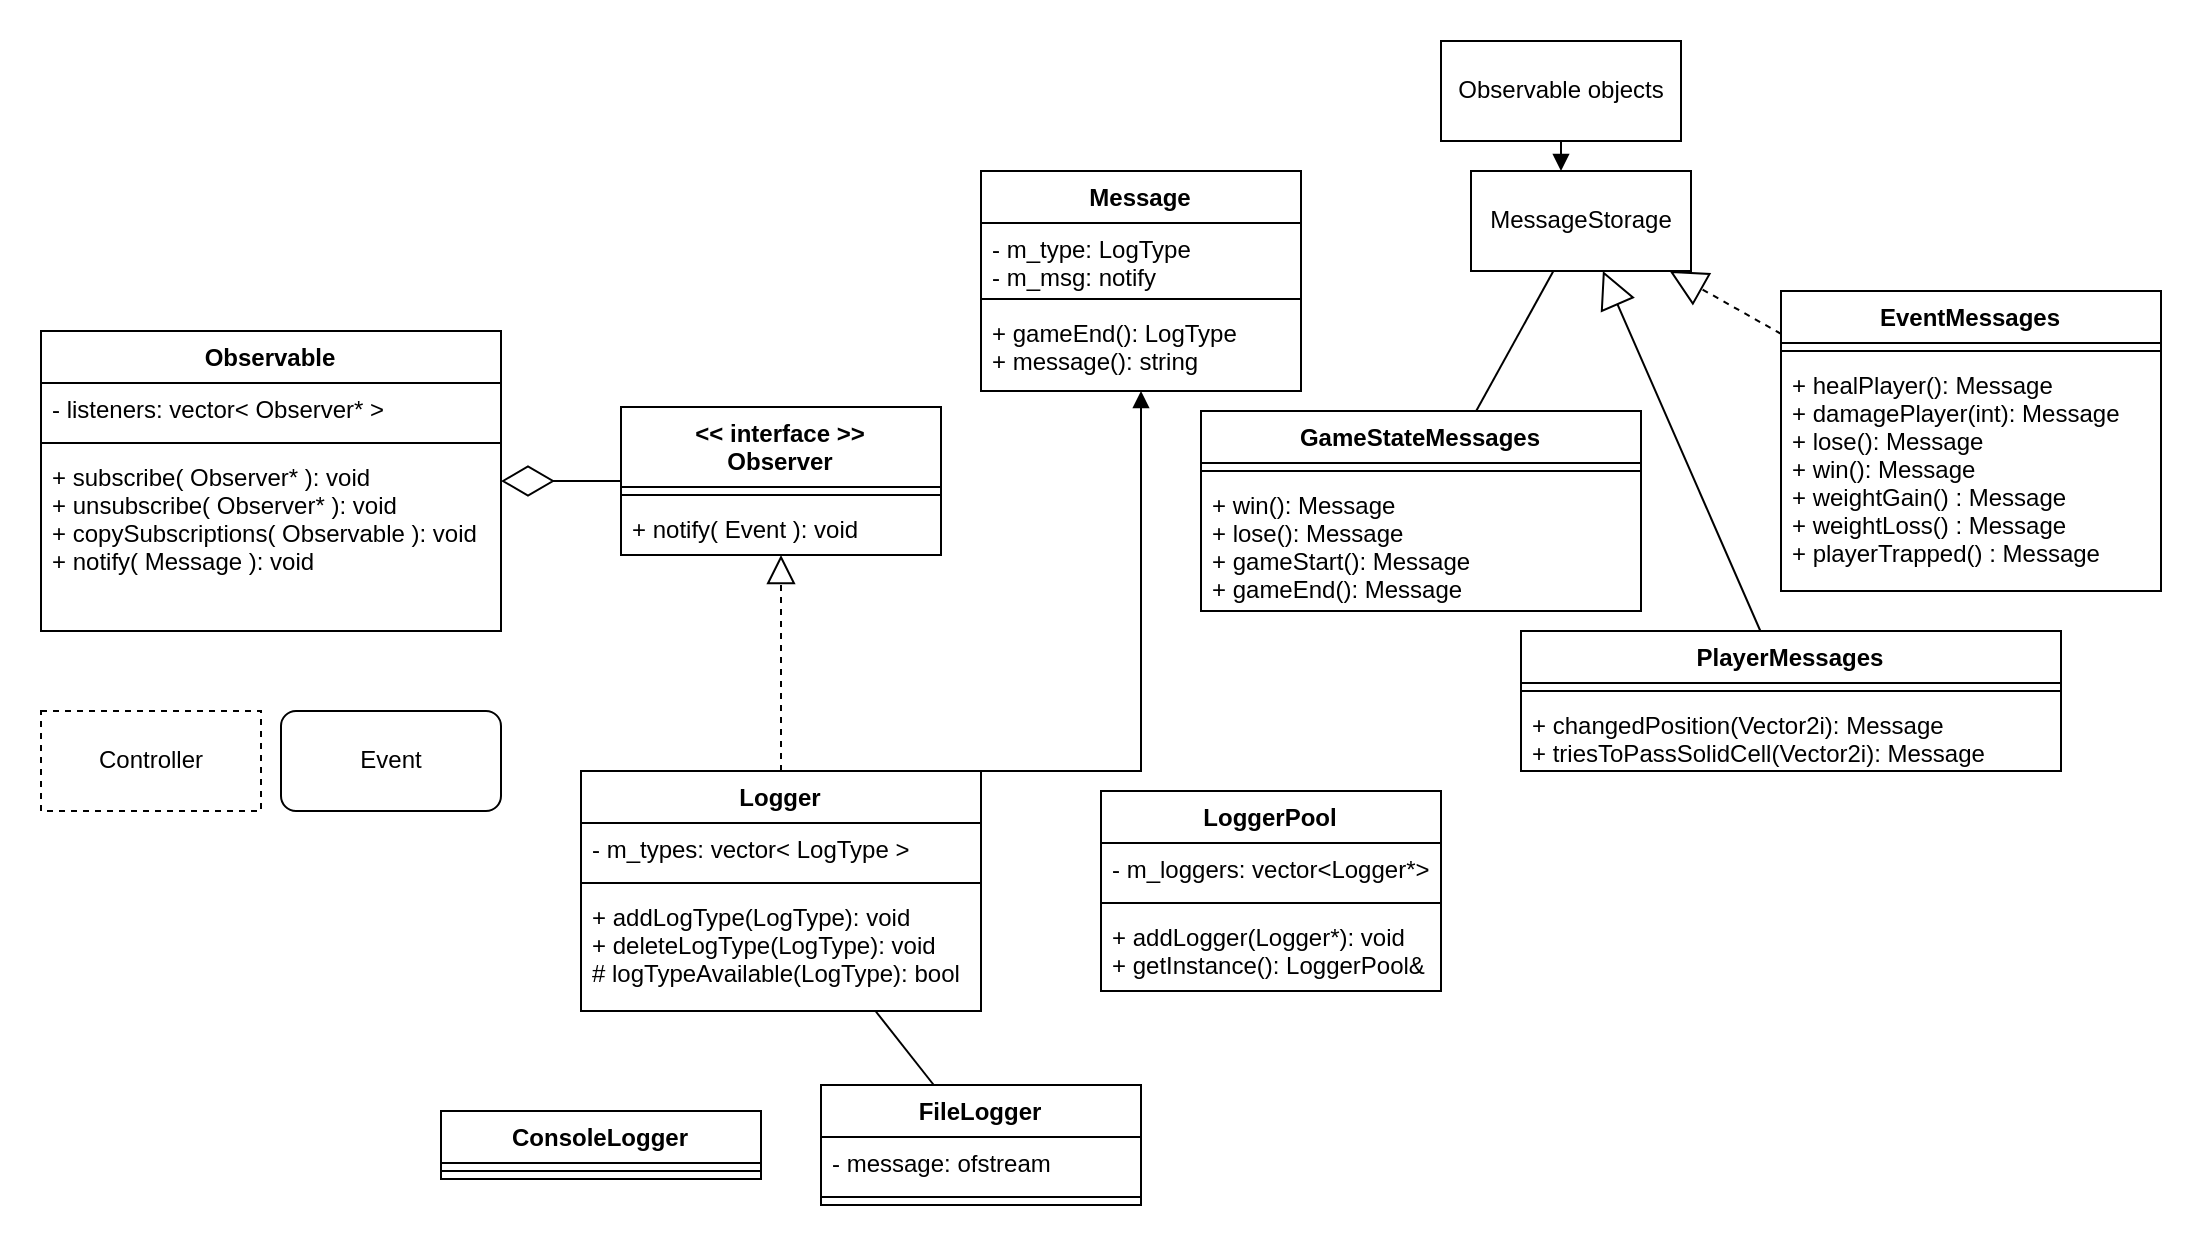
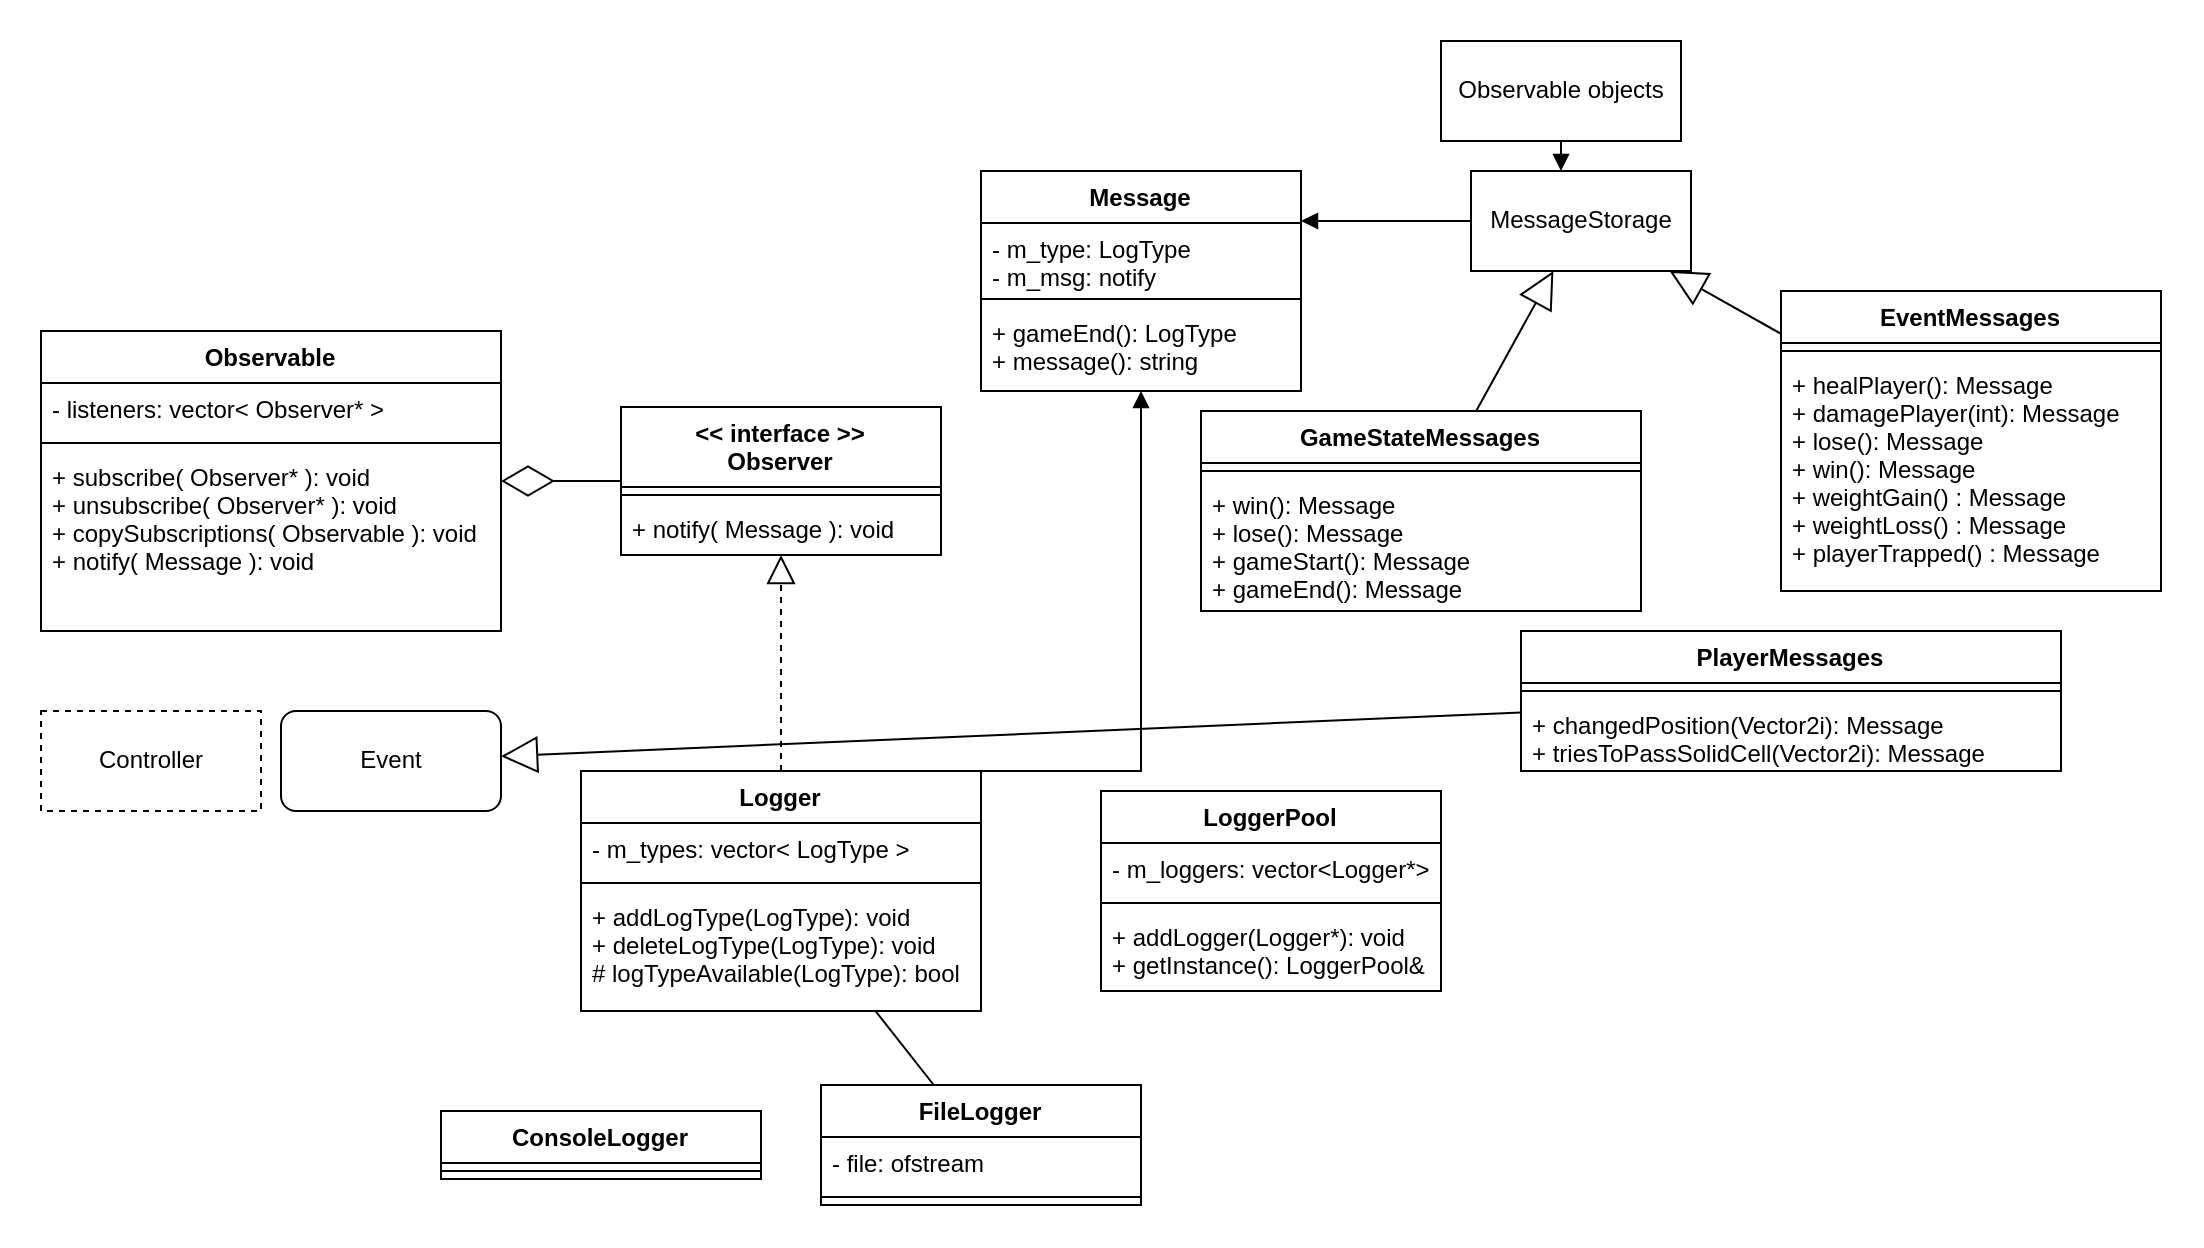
edge "MessageStorage" -> "Message": added
edge "MessageStorage" -- "GameStateMessages": arrowhead none -> block
edge "EventMessages" -> "MessageStorage": style dashed -> solid
edge "PlayerMessages" -> "MessageStorage": now "PlayerMessages" -> "Event"
node "+ notify( Event ): void": label "+ notify( Event ): void" -> "+ notify( Message ): void"
node "- message: ofstream": label "- message: ofstream" -> "- file: ofstream"
